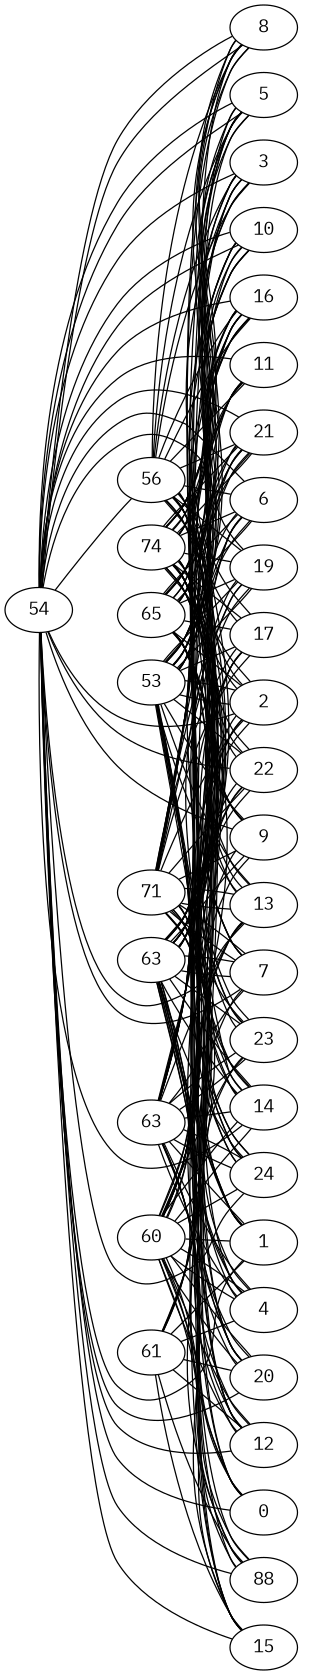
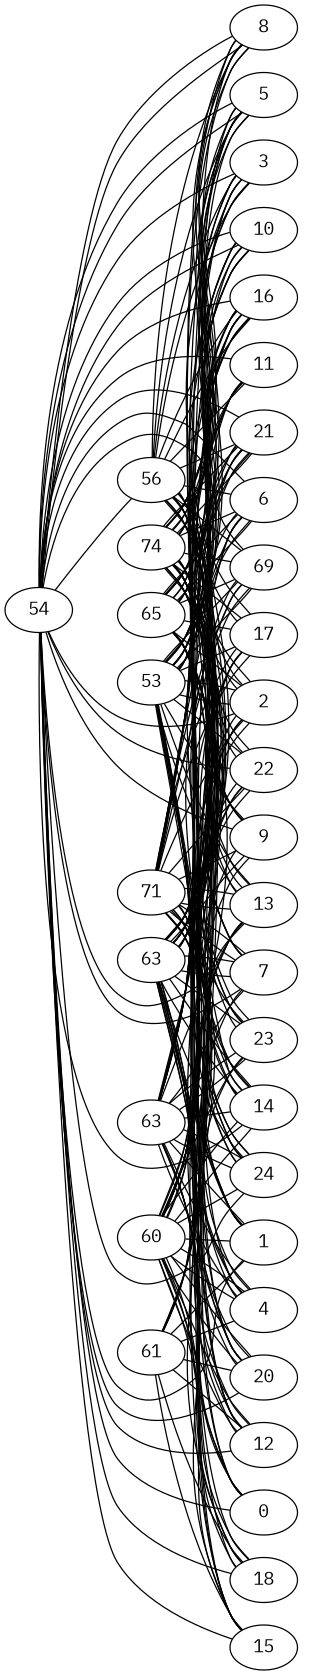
node "19": label "19" -> "69"
node "88": label "88" -> "18"
